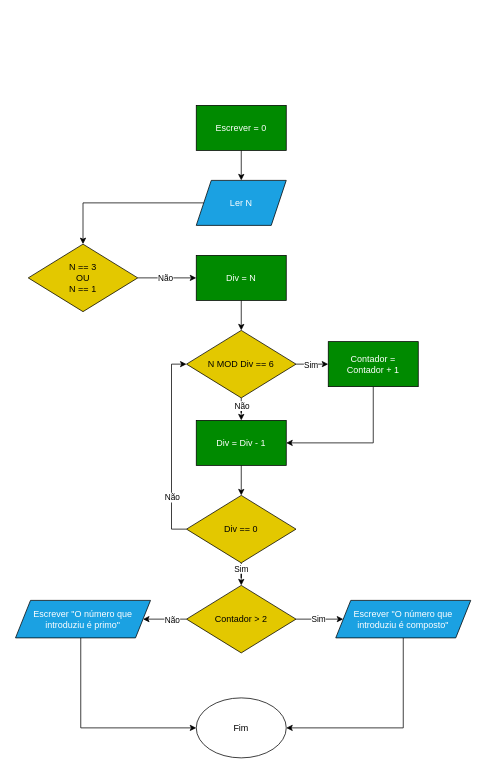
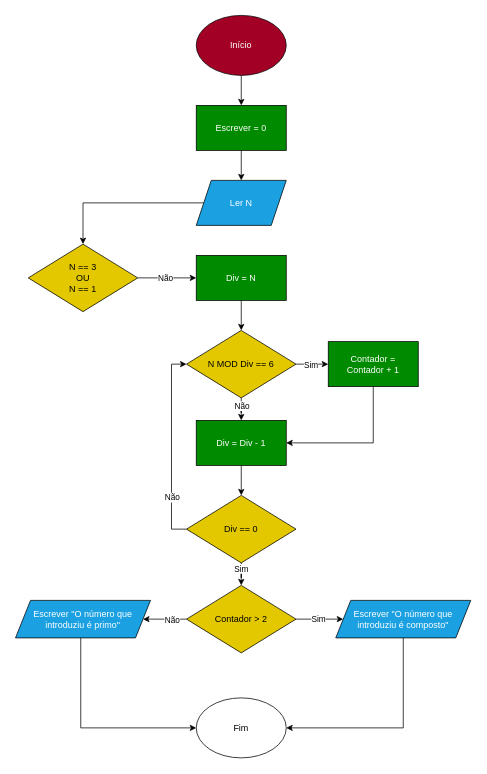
node "Início": added
edge "Início" -> "Escrever = 0": added
